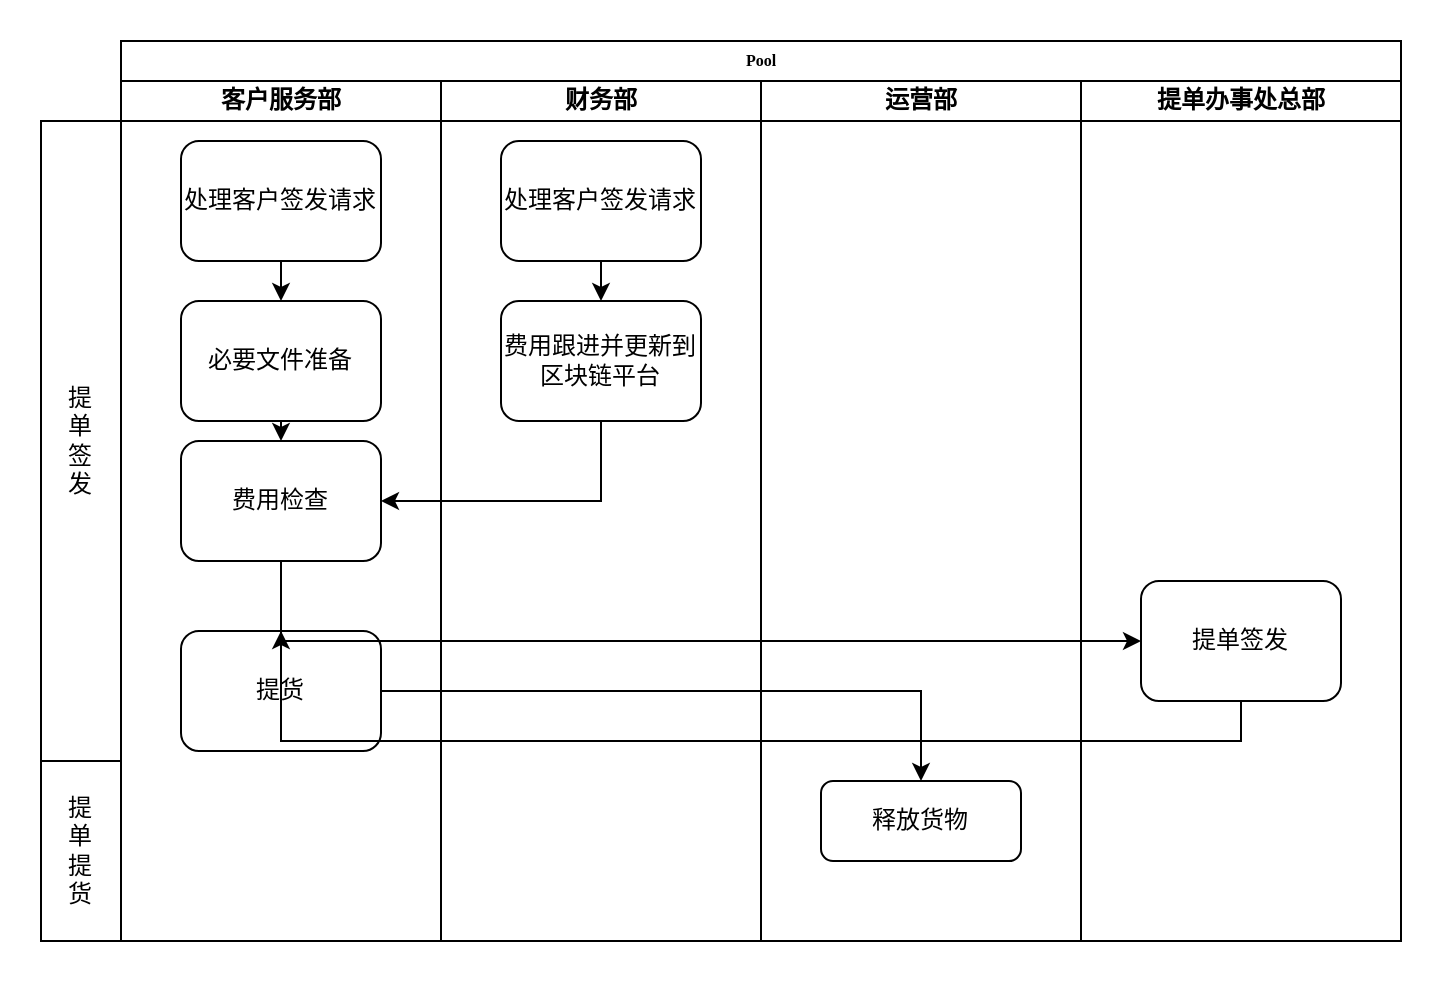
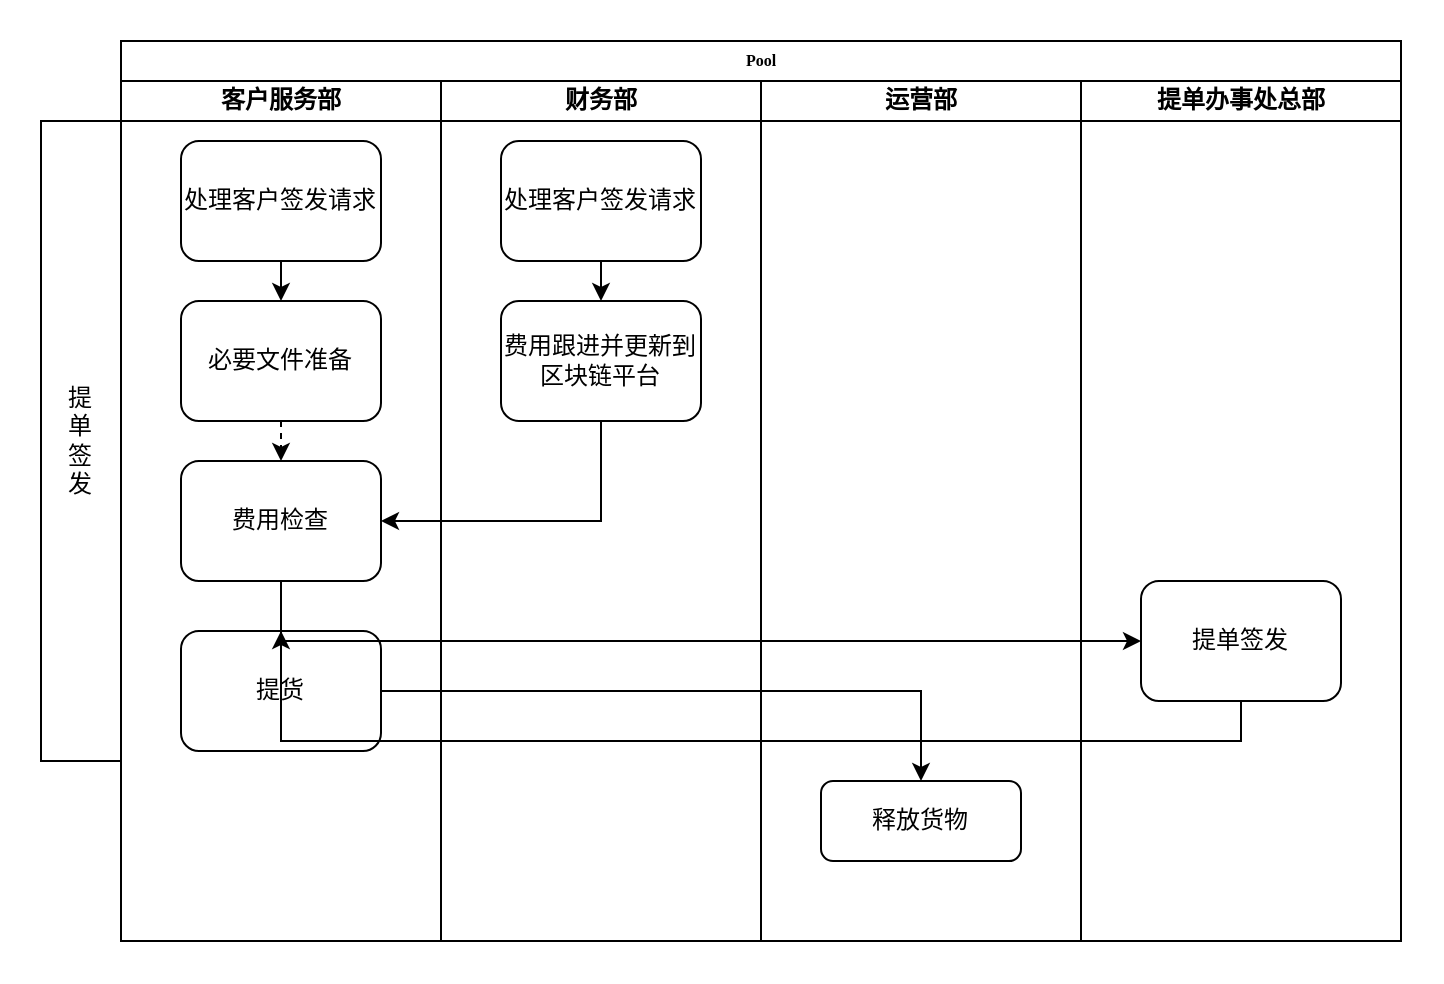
node "费用检查": moved (281, 501) -> (281, 521)
node "提 单 提 货": removed
